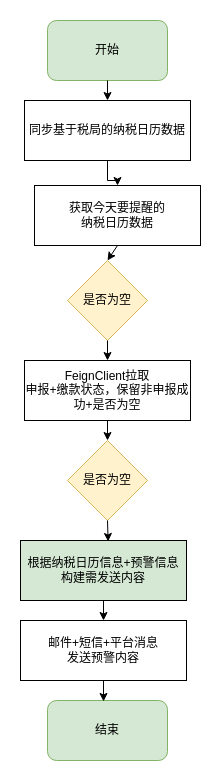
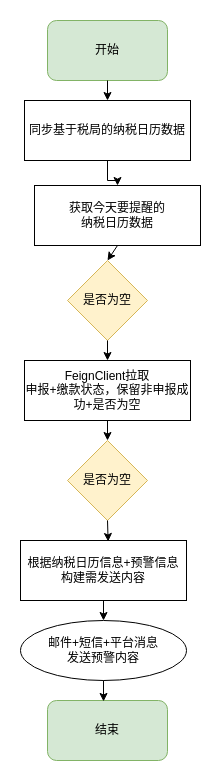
node "根据纳税日历信息+预警信息 构建需发送内容": fillcolor #d5e8d4 -> #ffffff
node "邮件+短信+平台消息 发送预警内容": shape rectangle -> ellipse
